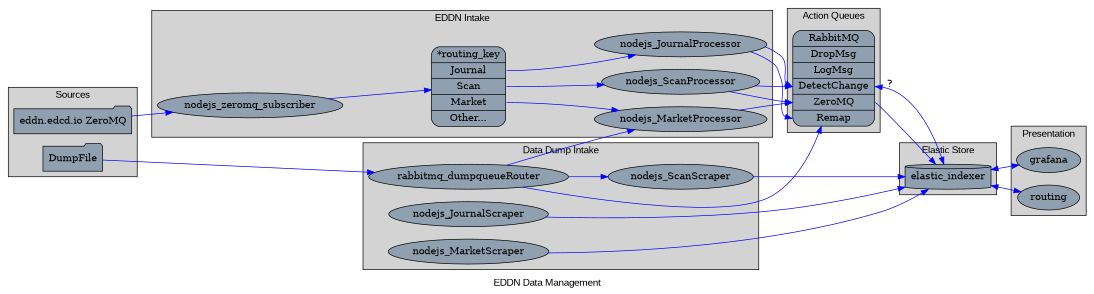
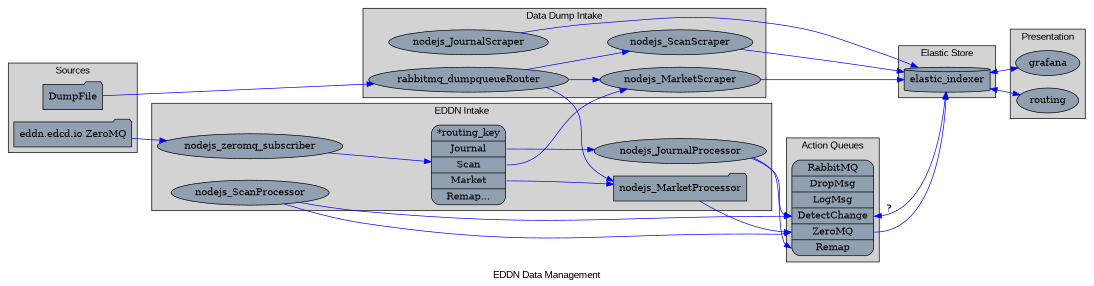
edge "*routing_key" -> "nodejs_ScanProcessor": now "*routing_key" -> "nodejs_MarketScraper"
node "*routing_key": text "Other..." -> "Remap..."
node "nodejs_MarketProcessor": shape ellipse -> folder
edge "rabbitmq_dumpqueueRouter" -> "RabbitMQ": now "rabbitmq_dumpqueueRouter" -> "nodejs_MarketScraper"
